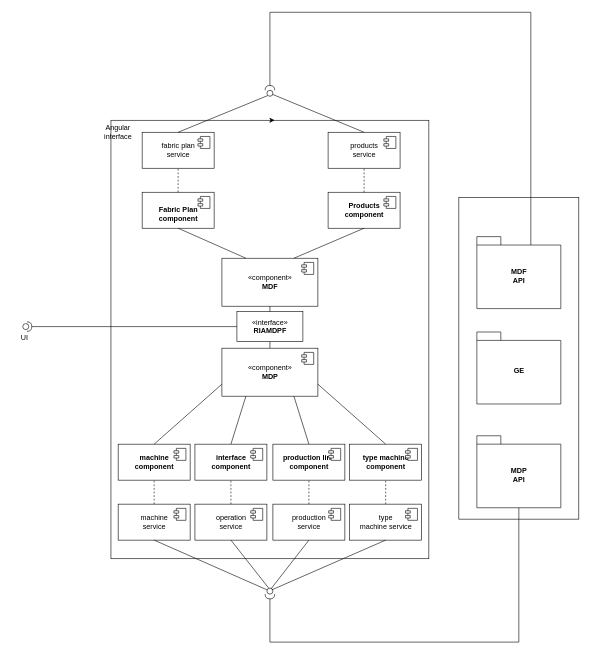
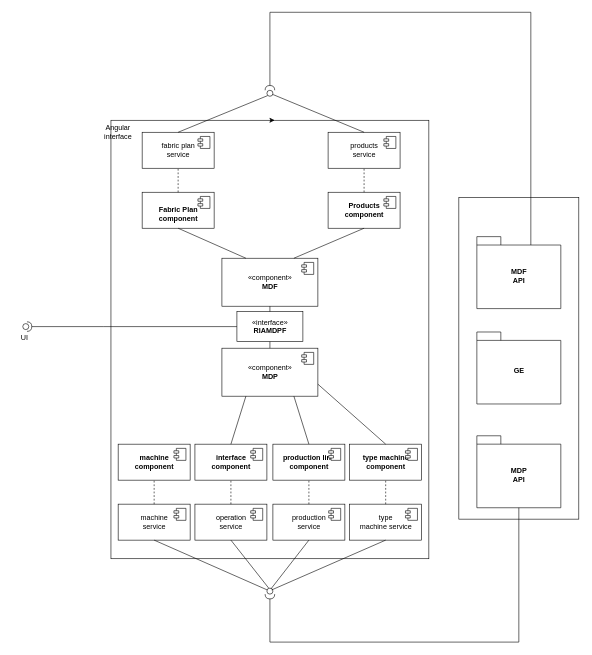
edge "«component» MDP" -- "machine component": removed
